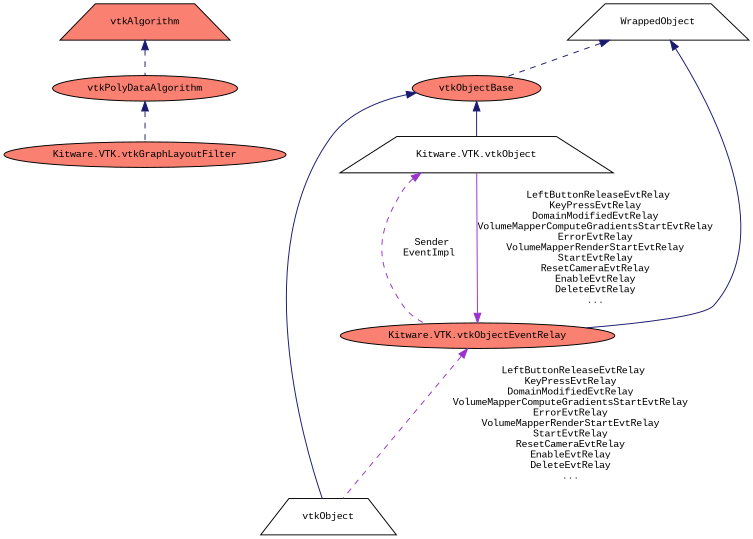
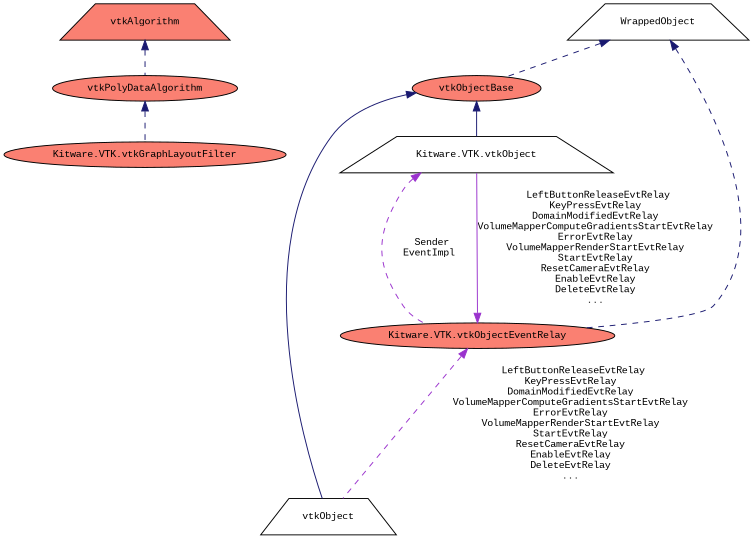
edge "Kitware.VTK.vtkObjectEventRelay" -> "WrappedObject": style solid -> dashed
